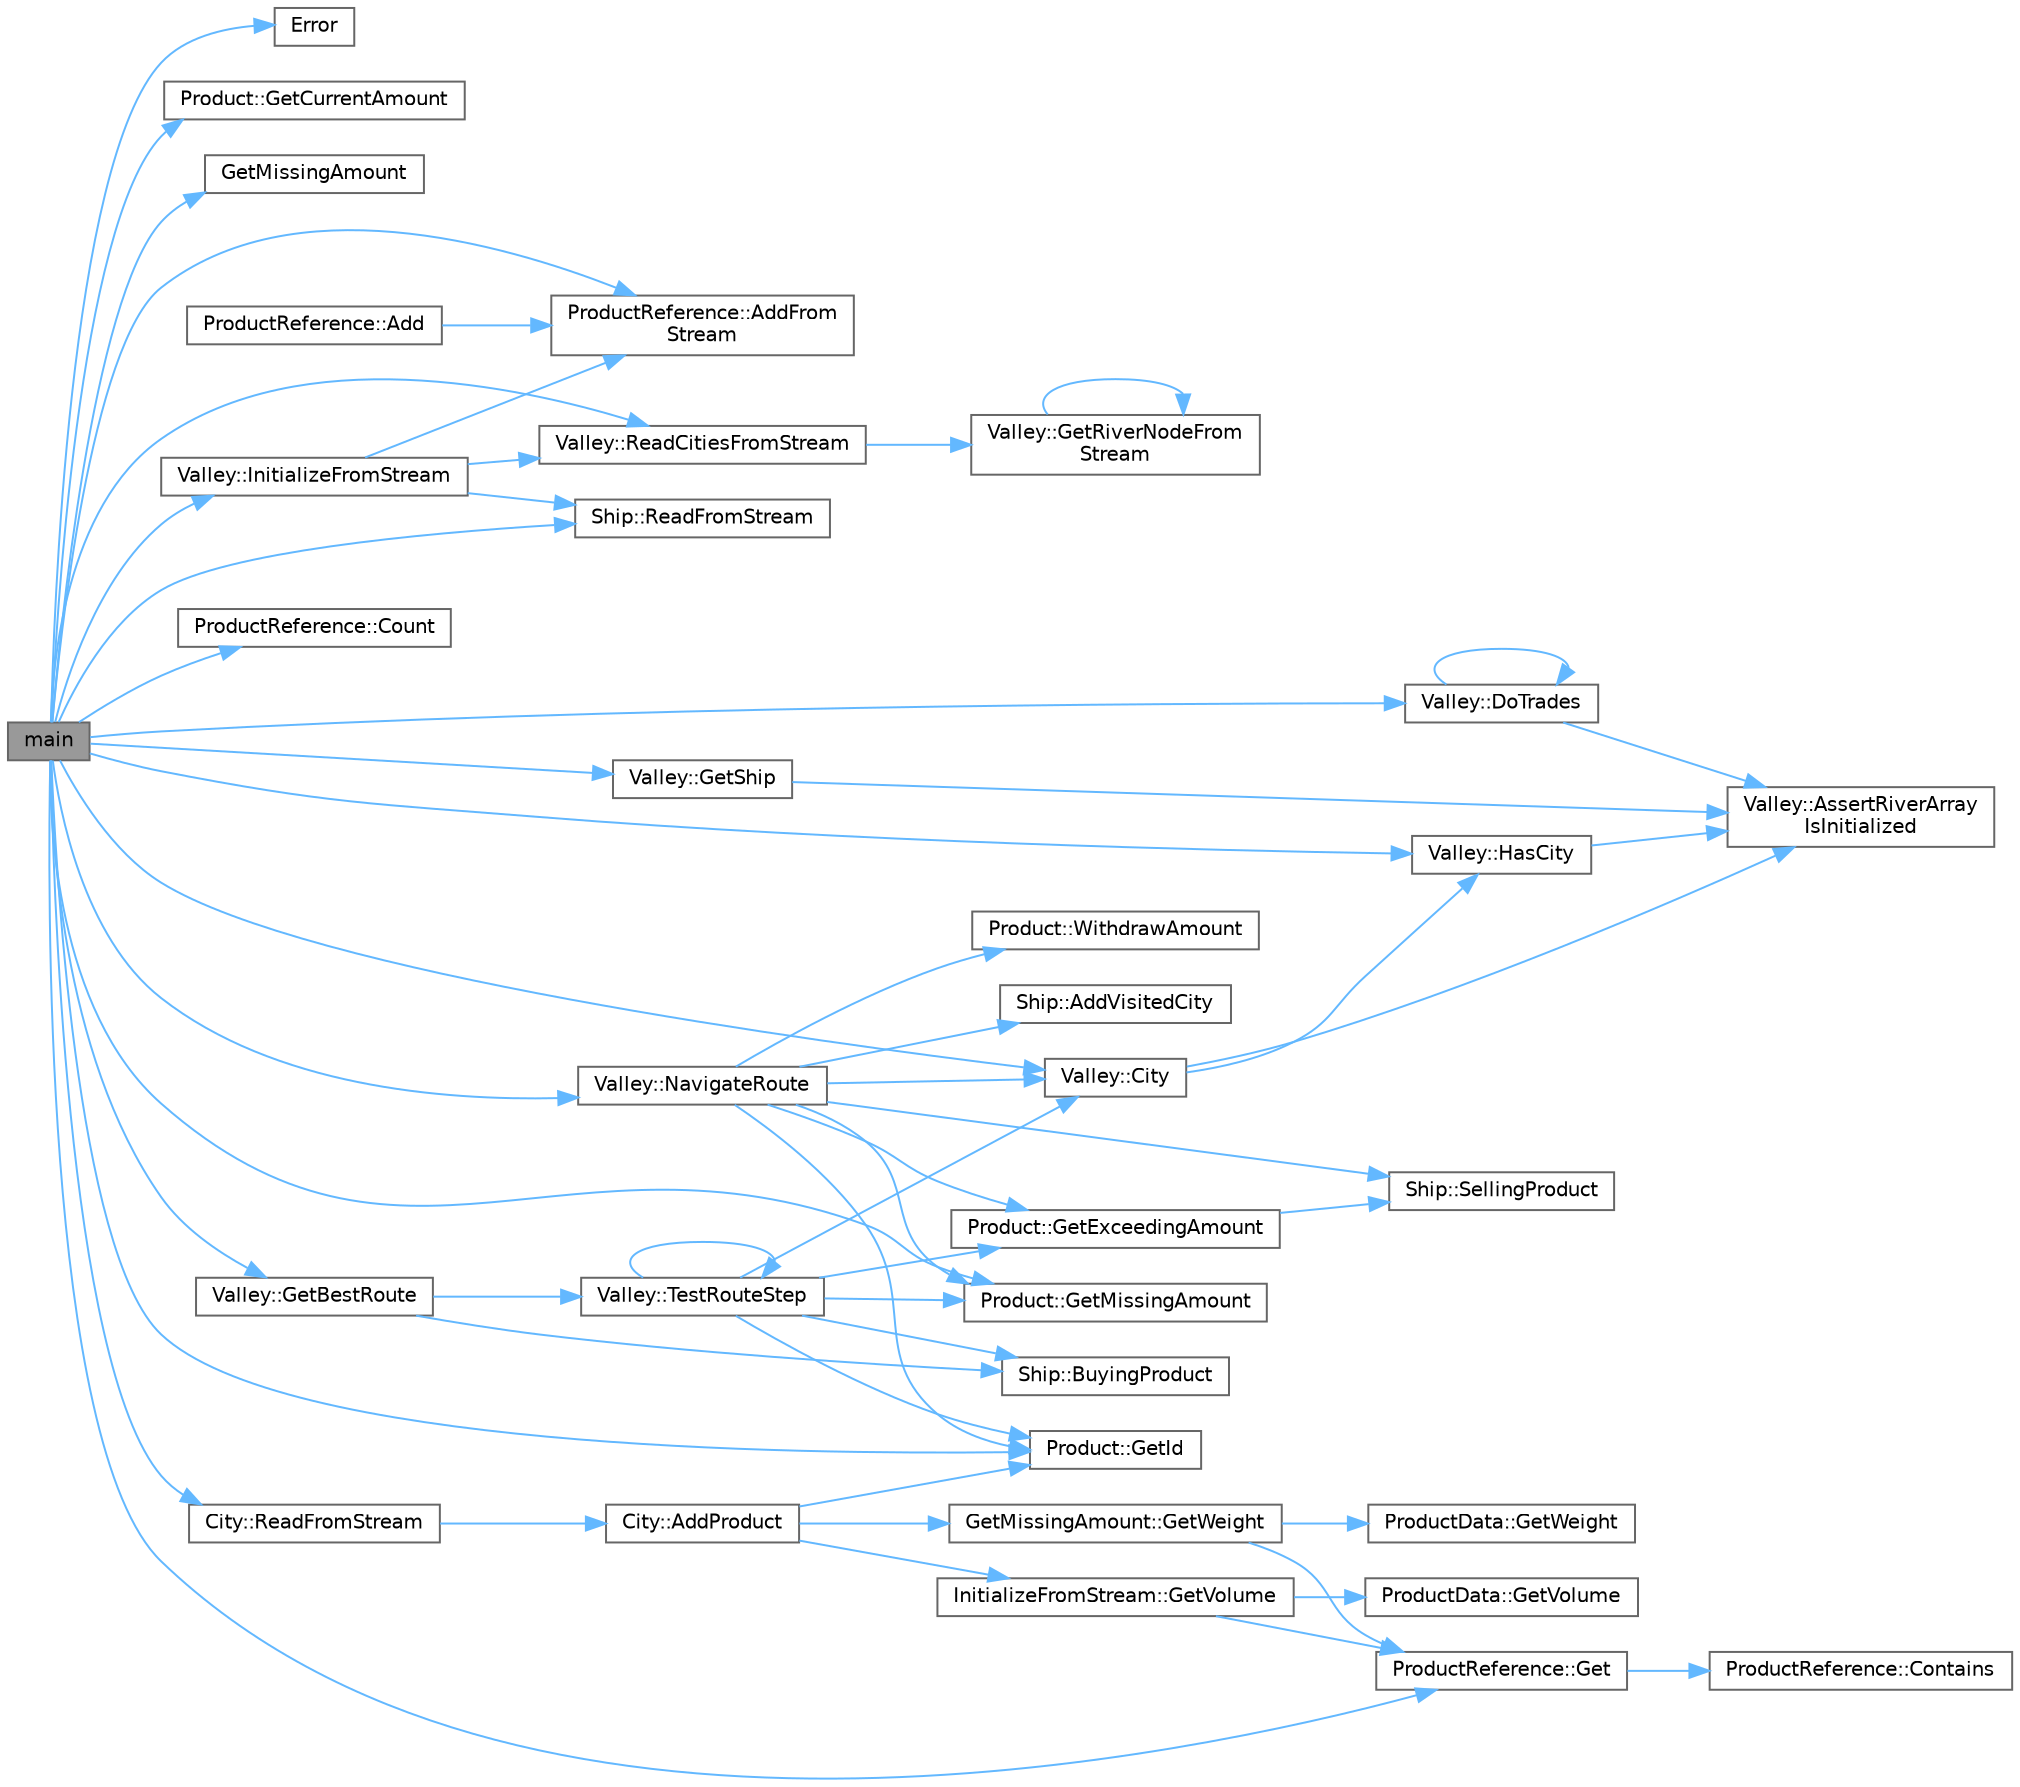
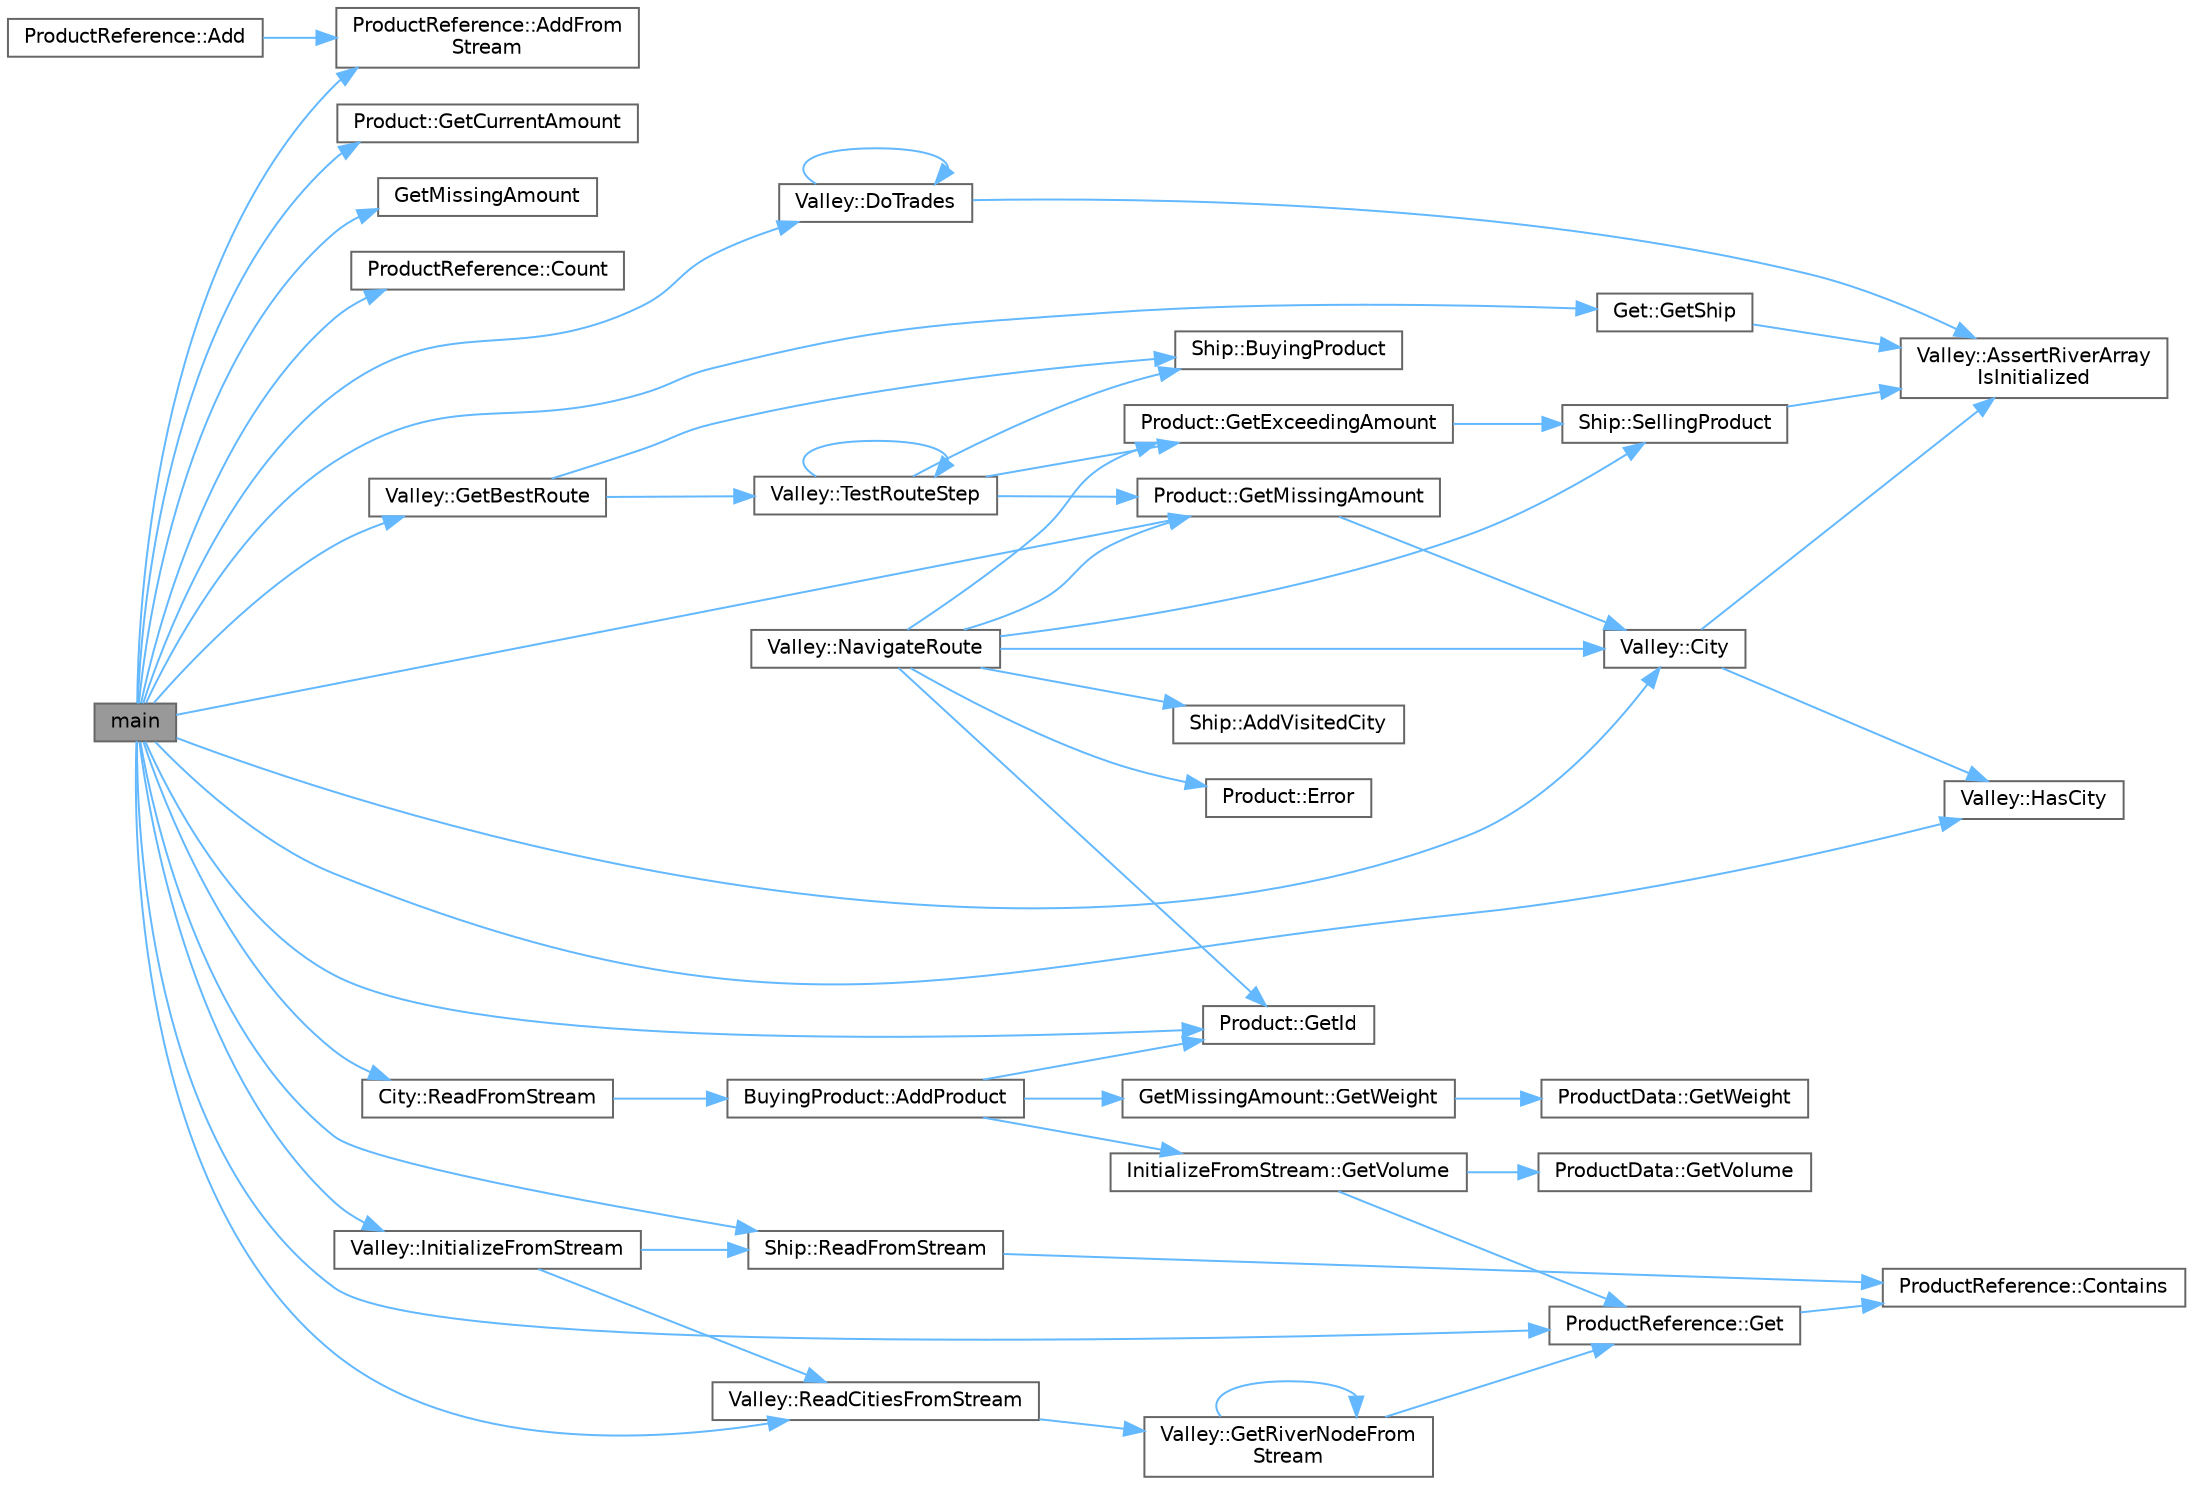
node "Error": removed
edge "Valley::InitializeFromStream" -> "ProductReference::AddFrom Stream": removed
node "Valley::GetShip": label "Valley::GetShip" -> "Get::GetShip"
edge "Valley::HasCity" -> "Valley::AssertRiverArray IsInitialized": now "Ship::SellingProduct" -> "Valley::AssertRiverArray IsInitialized"
node "Product::WithdrawAmount": label "Product::WithdrawAmount" -> "Product::Error"
edge "main" -> "Valley::NavigateRoute": removed
edge "Valley::TestRouteStep" -> "Valley::City": now "Product::GetMissingAmount" -> "Valley::City"
edge "Ship::ReadFromStream" -> "ProductReference::Contains": added
edge "Valley::TestRouteStep" -> "Product::GetId": removed
node "City::AddProduct": label "City::AddProduct" -> "BuyingProduct::AddProduct"
edge "GetMissingAmount::GetWeight" -> "ProductReference::Get": now "Valley::GetRiverNodeFrom Stream" -> "ProductReference::Get"
